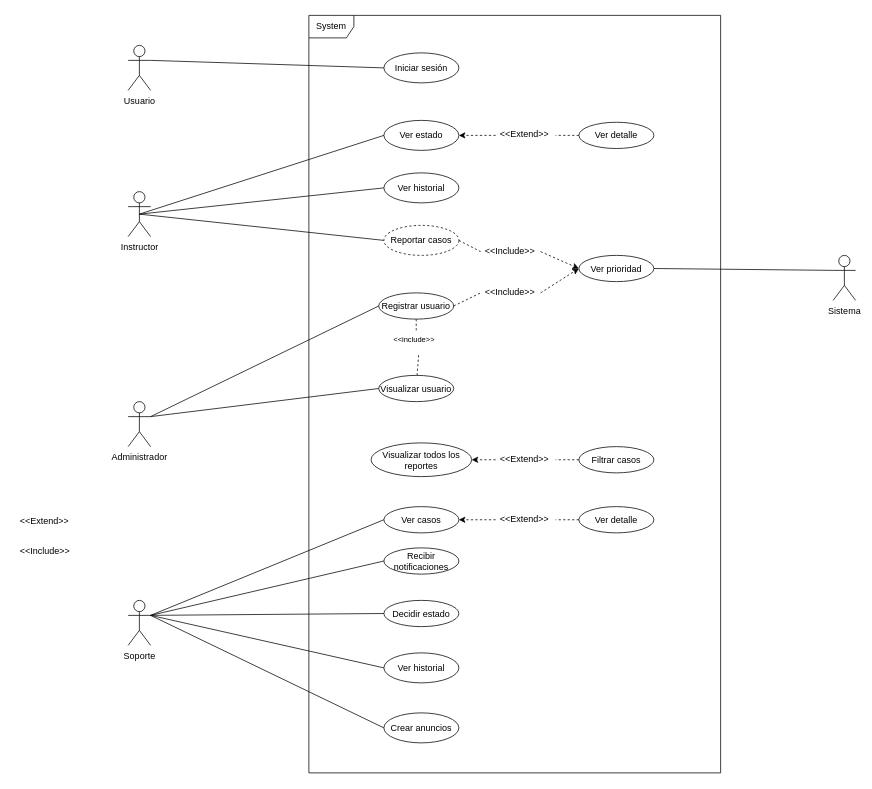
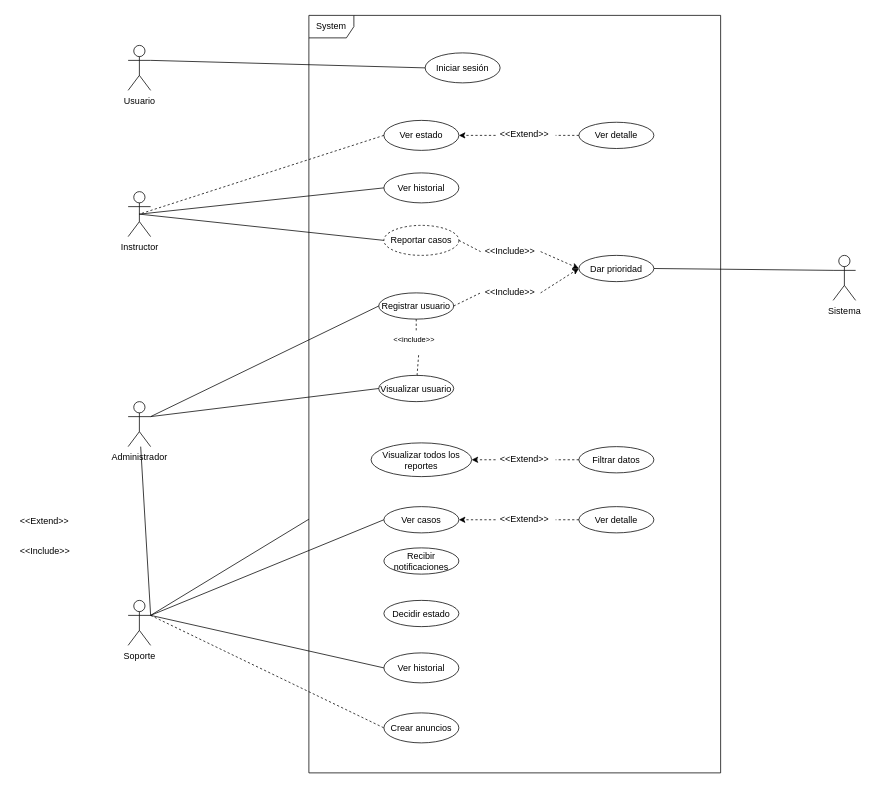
node "Iniciar sesión": moved (421, 68) -> (462, 68)
edge "Ver estado" -- "Instructor": style solid -> dashed
node "Ver prioridad": label "Ver prioridad" -> "Dar prioridad"
node "Filtrar casos": label "Filtrar casos" -> "Filtrar datos"
edge "Recibir notificaciones" -- "Soporte": now "Administrador" -- "Soporte"
edge "Decidir estado" -- "Soporte": now "System" -- "Soporte"
edge "Soporte" -- "Crear anuncios": style solid -> dashed
